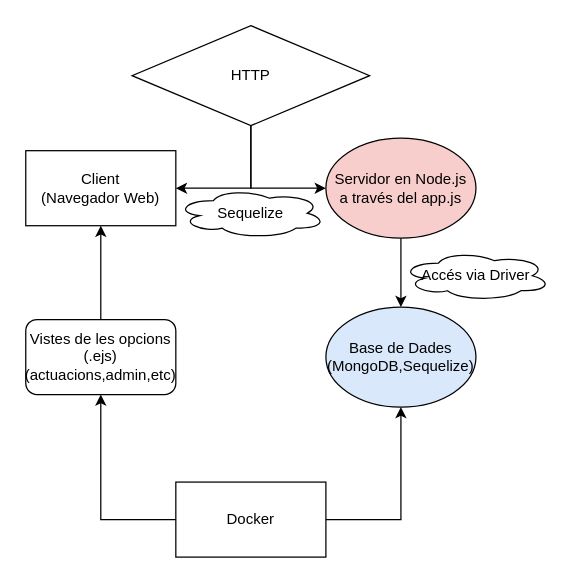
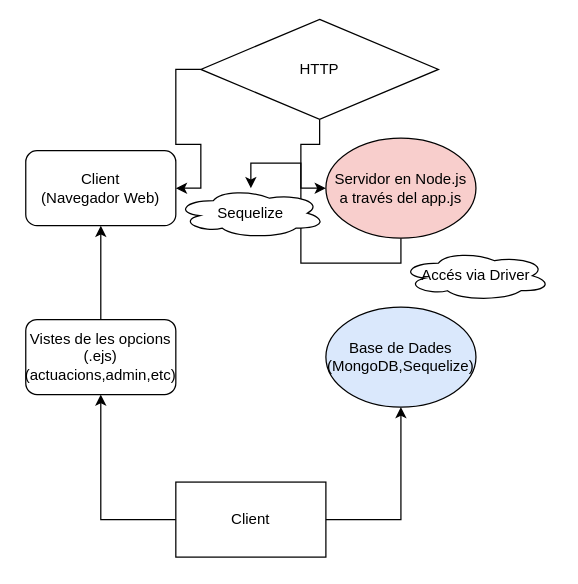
node "HTTP": moved (251, 76) -> (319, 69)
node "Client (Navegador Web)": shape rectangle -> rounded rectangle
edge "Servidor en Node.js a través del app.js" -> "Base de Dades (MongoDB,Sequelize)": now "Servidor en Node.js a través del app.js" -> "Sequelize"
node "Docker": label "Docker" -> "Client"
